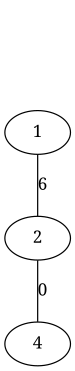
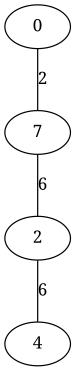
node "0": added
node "1": label "1" -> "7"
edge "2" -- "4": label "0" -> "6"
